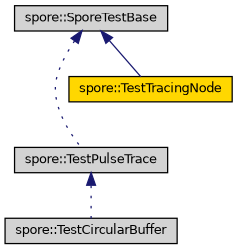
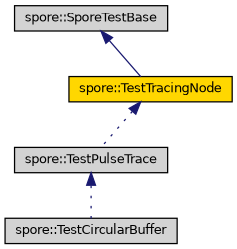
edge "spore::TestPulseTrace" -> "spore::SporeTestBase": now "spore::TestPulseTrace" -> "spore::TestTracingNode"
